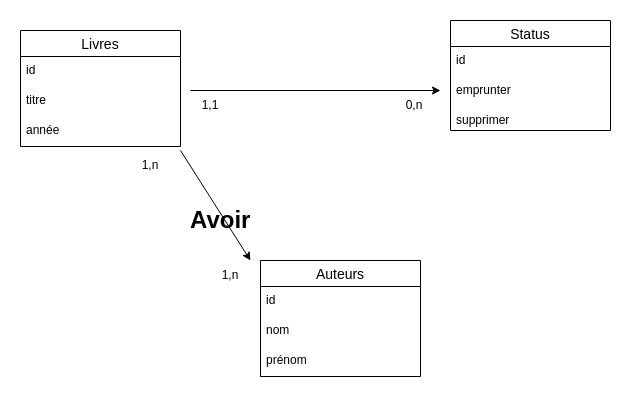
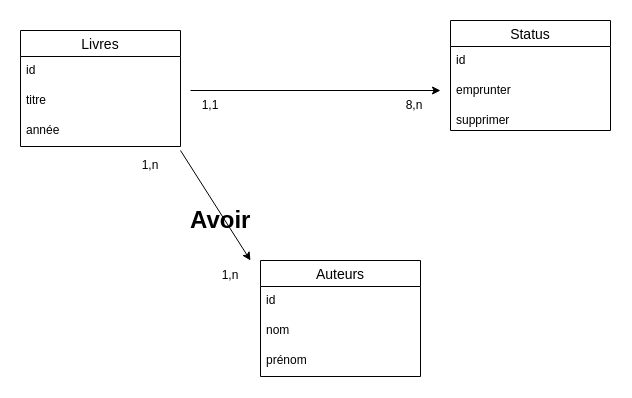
node "0,n": label "0,n" -> "8,n"
